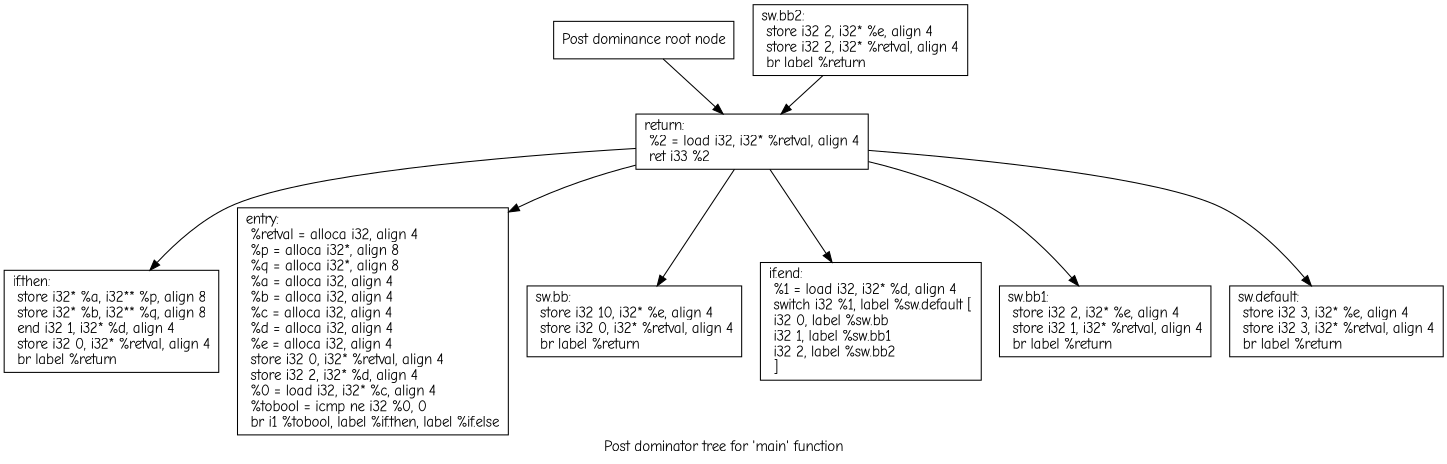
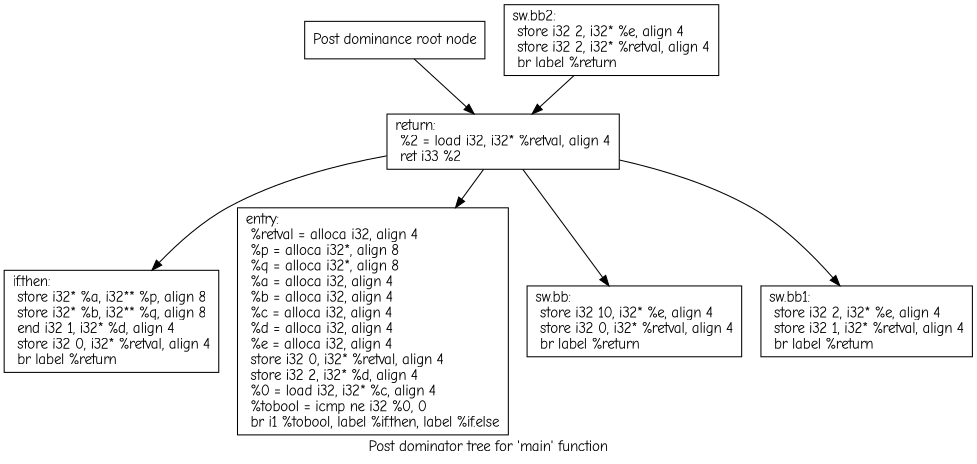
node "if.end:": removed
node "sw.default:": removed
